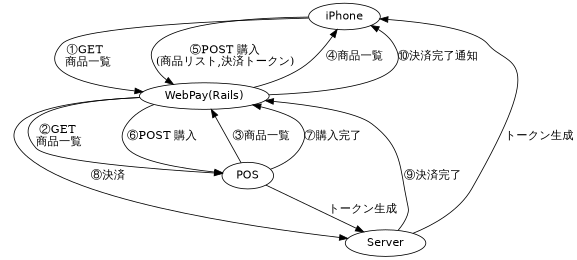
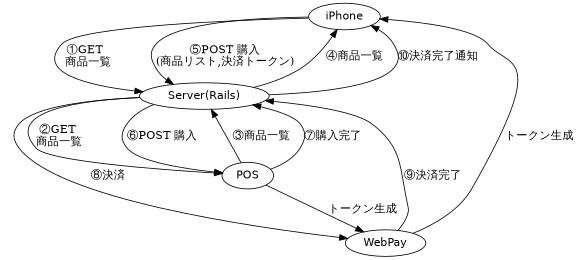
node "WebPay(Rails)": label "WebPay(Rails)" -> "Server(Rails)"
node "Server": label "Server" -> "WebPay"
